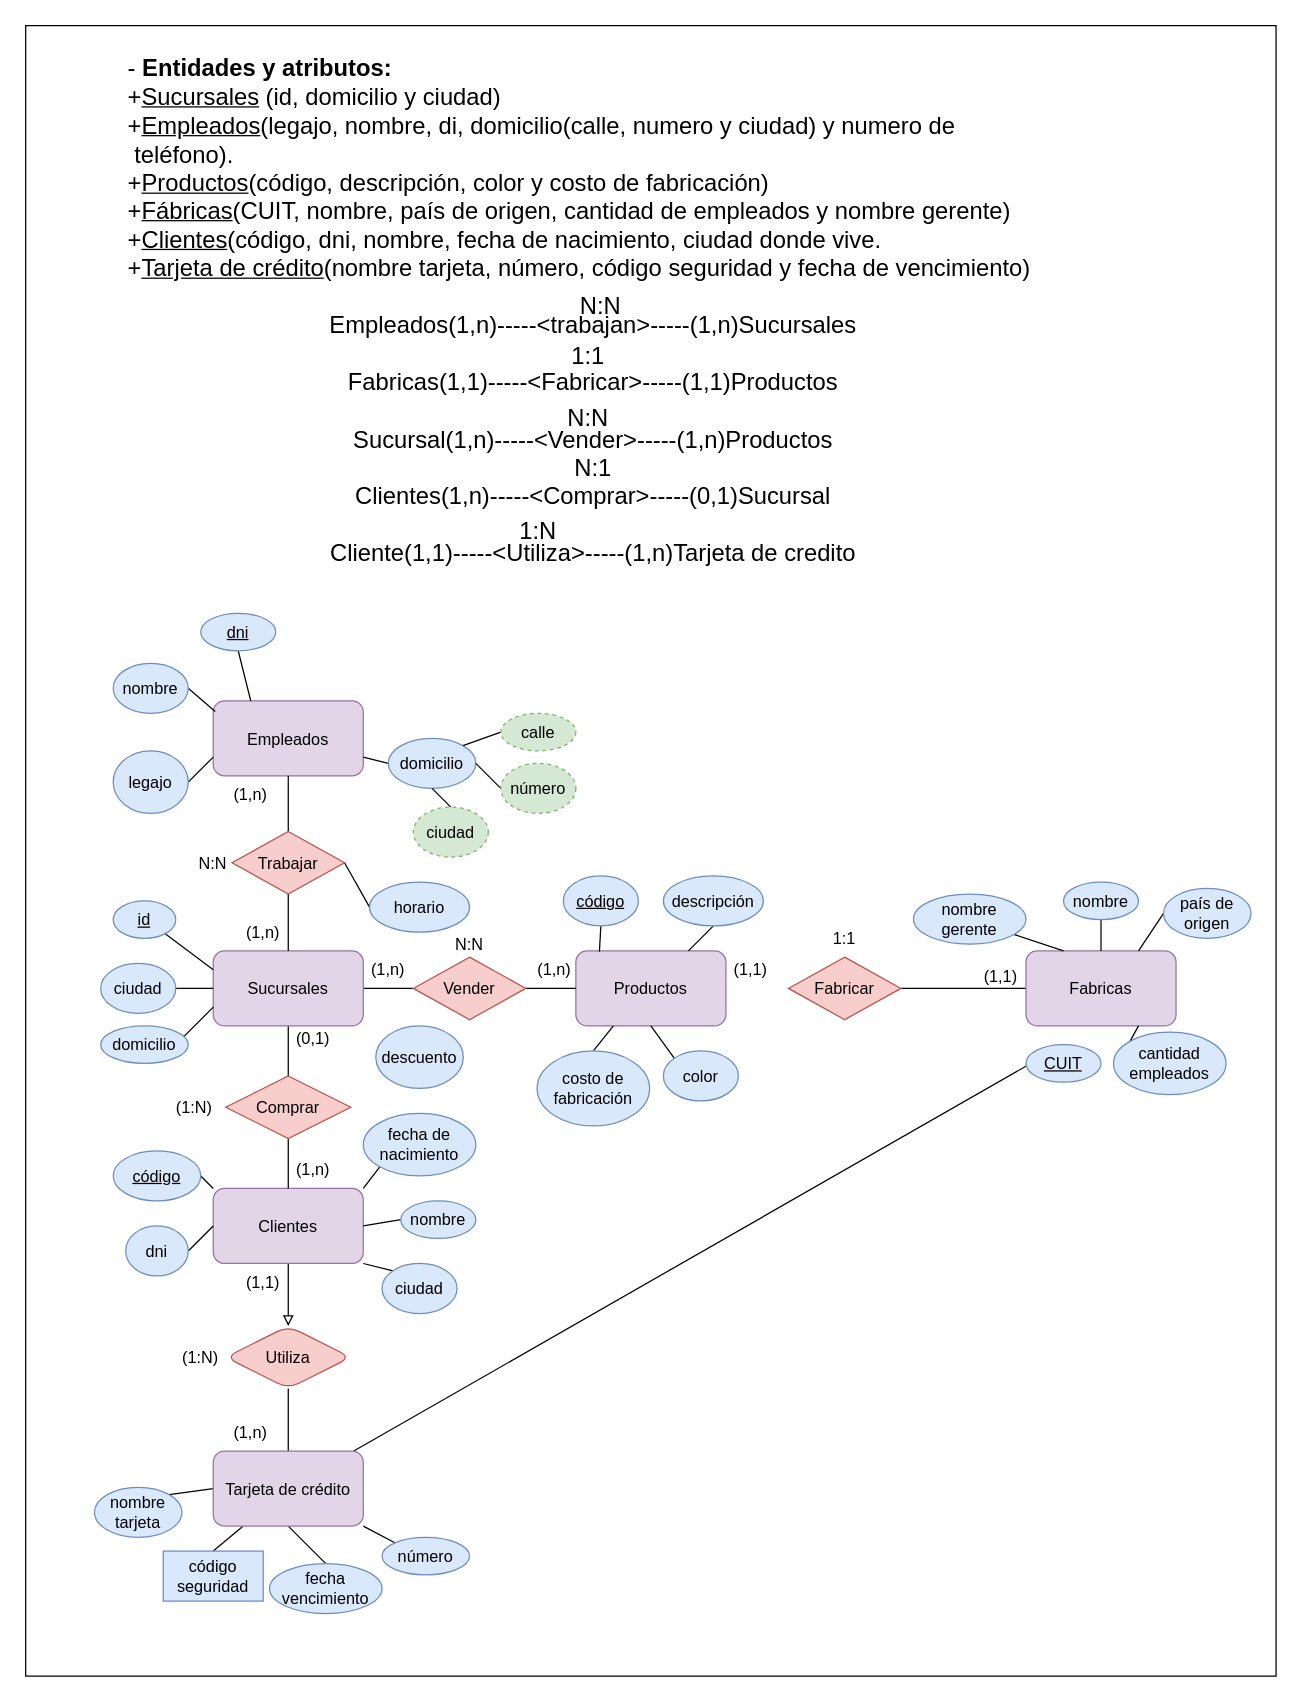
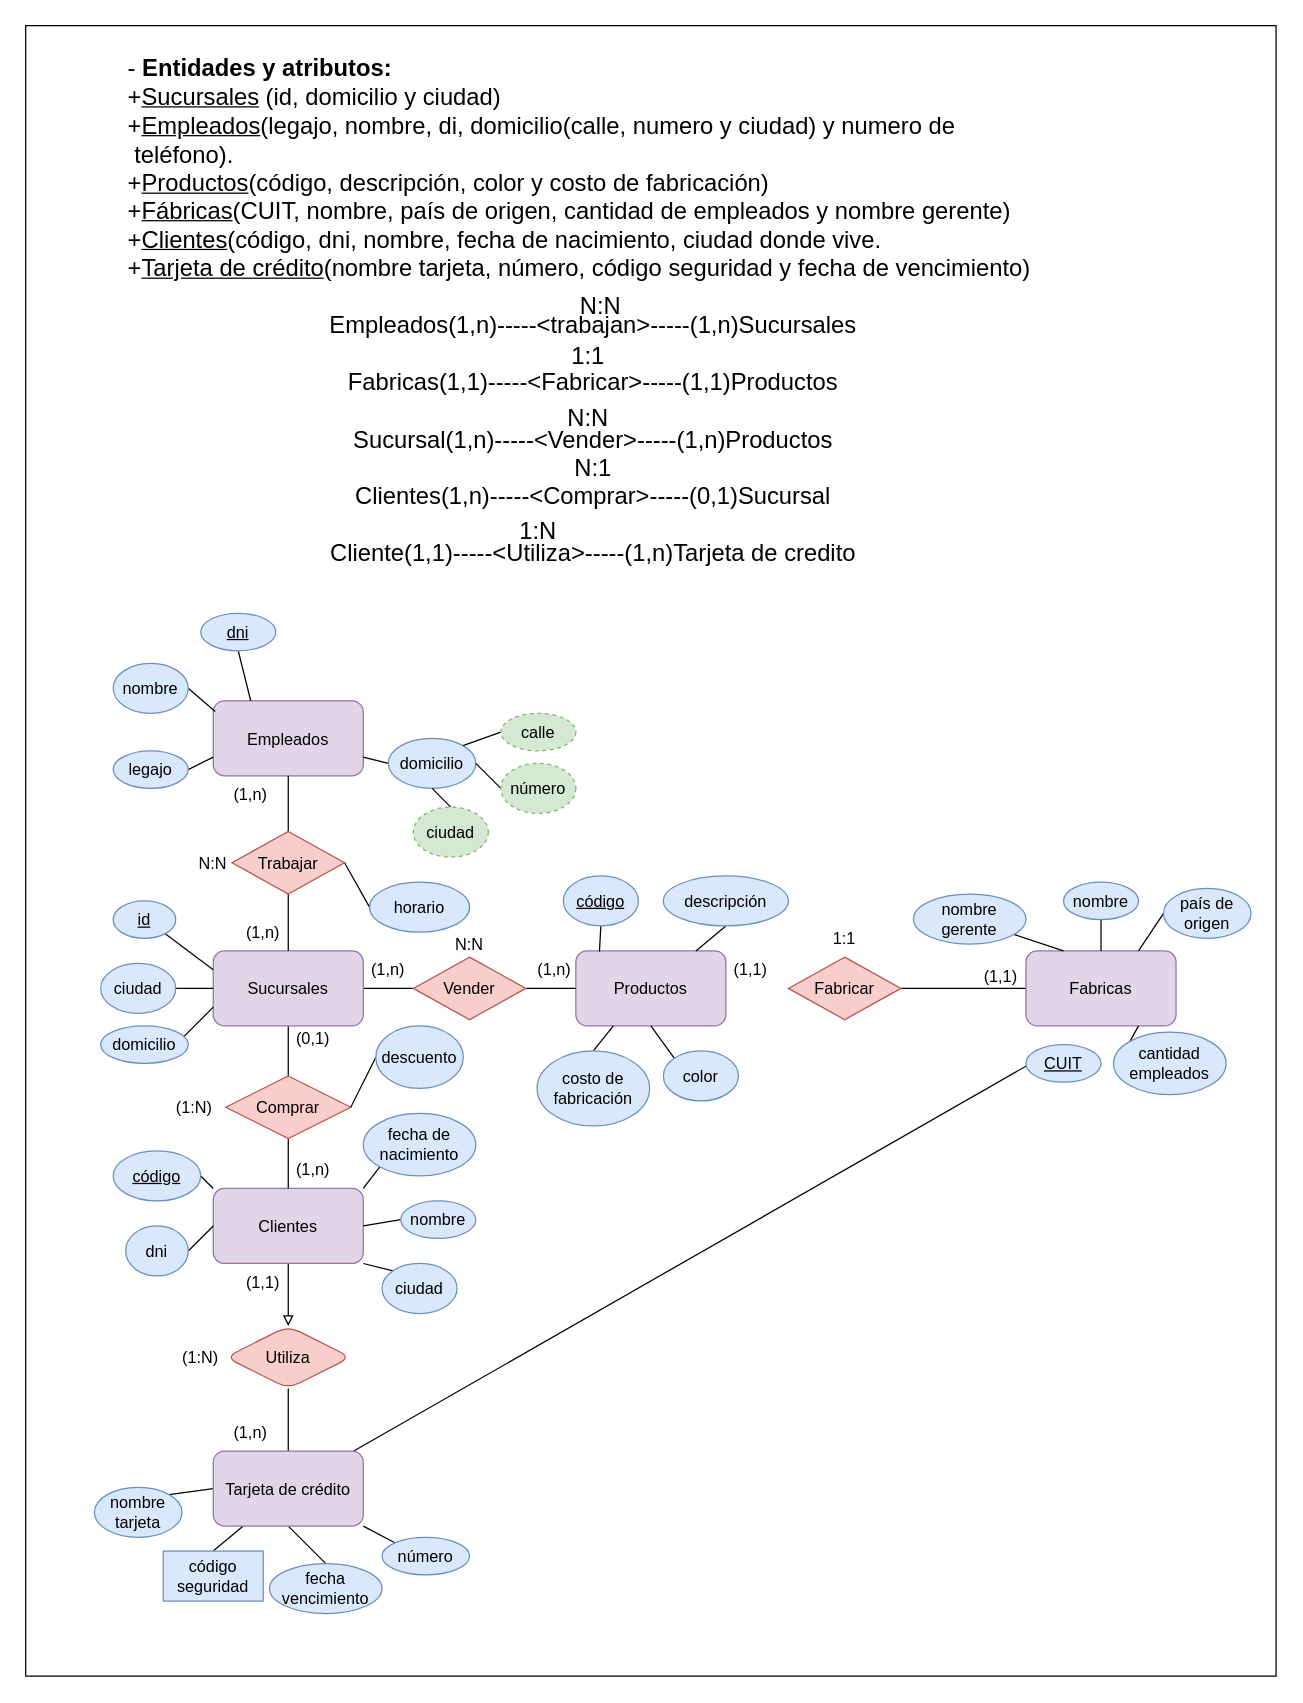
node "legajo": size 75x63 -> 75x38
node "descripción": size 100x50 -> 125x50
edge "descuento" -- "Comprar": added
